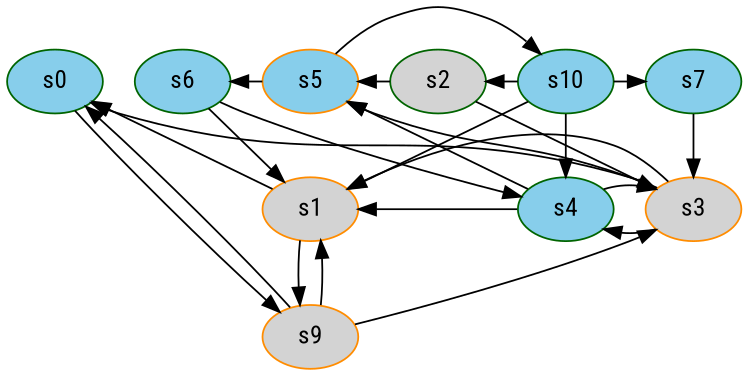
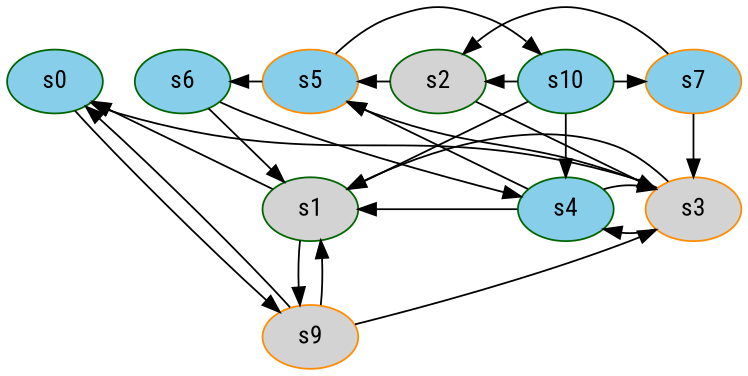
edge "s7" -> "s2": added
node "s7": color darkgreen -> darkorange
node "s1": color darkorange -> darkgreen
